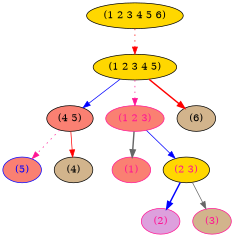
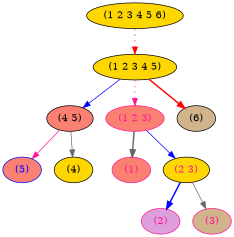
edge "(4 5)" -> "(4)": color red -> gray40
edge "(4 5)" -> "(5)": style dotted -> solid
node "(4)": fillcolor tan -> gold
